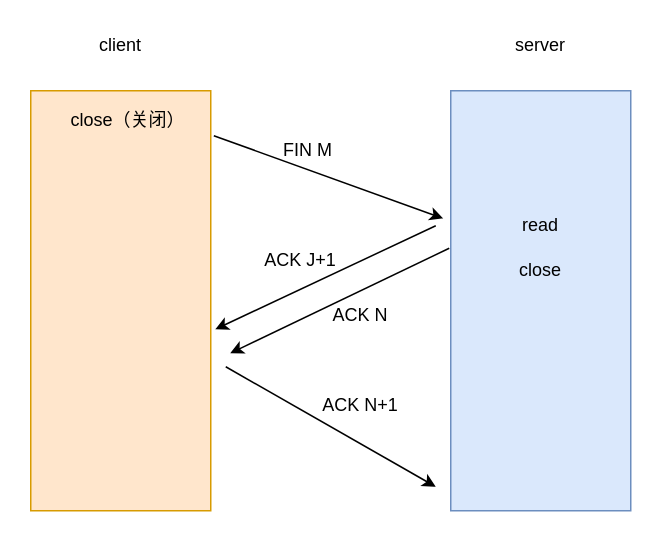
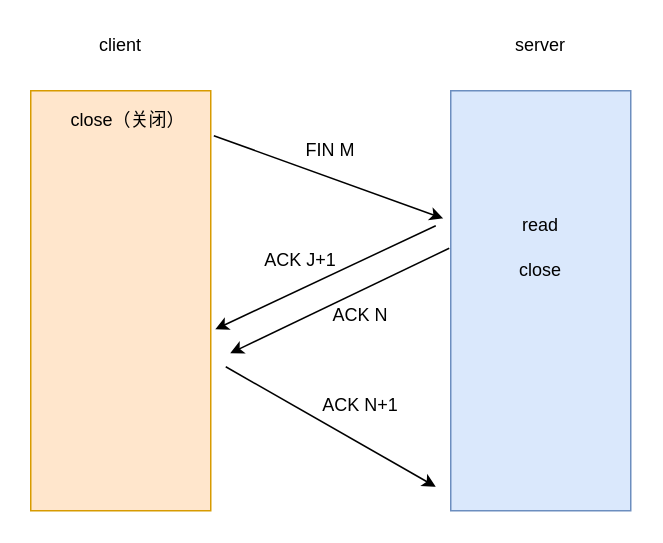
node "FIN M": moved (308, 151) -> (331, 151)
